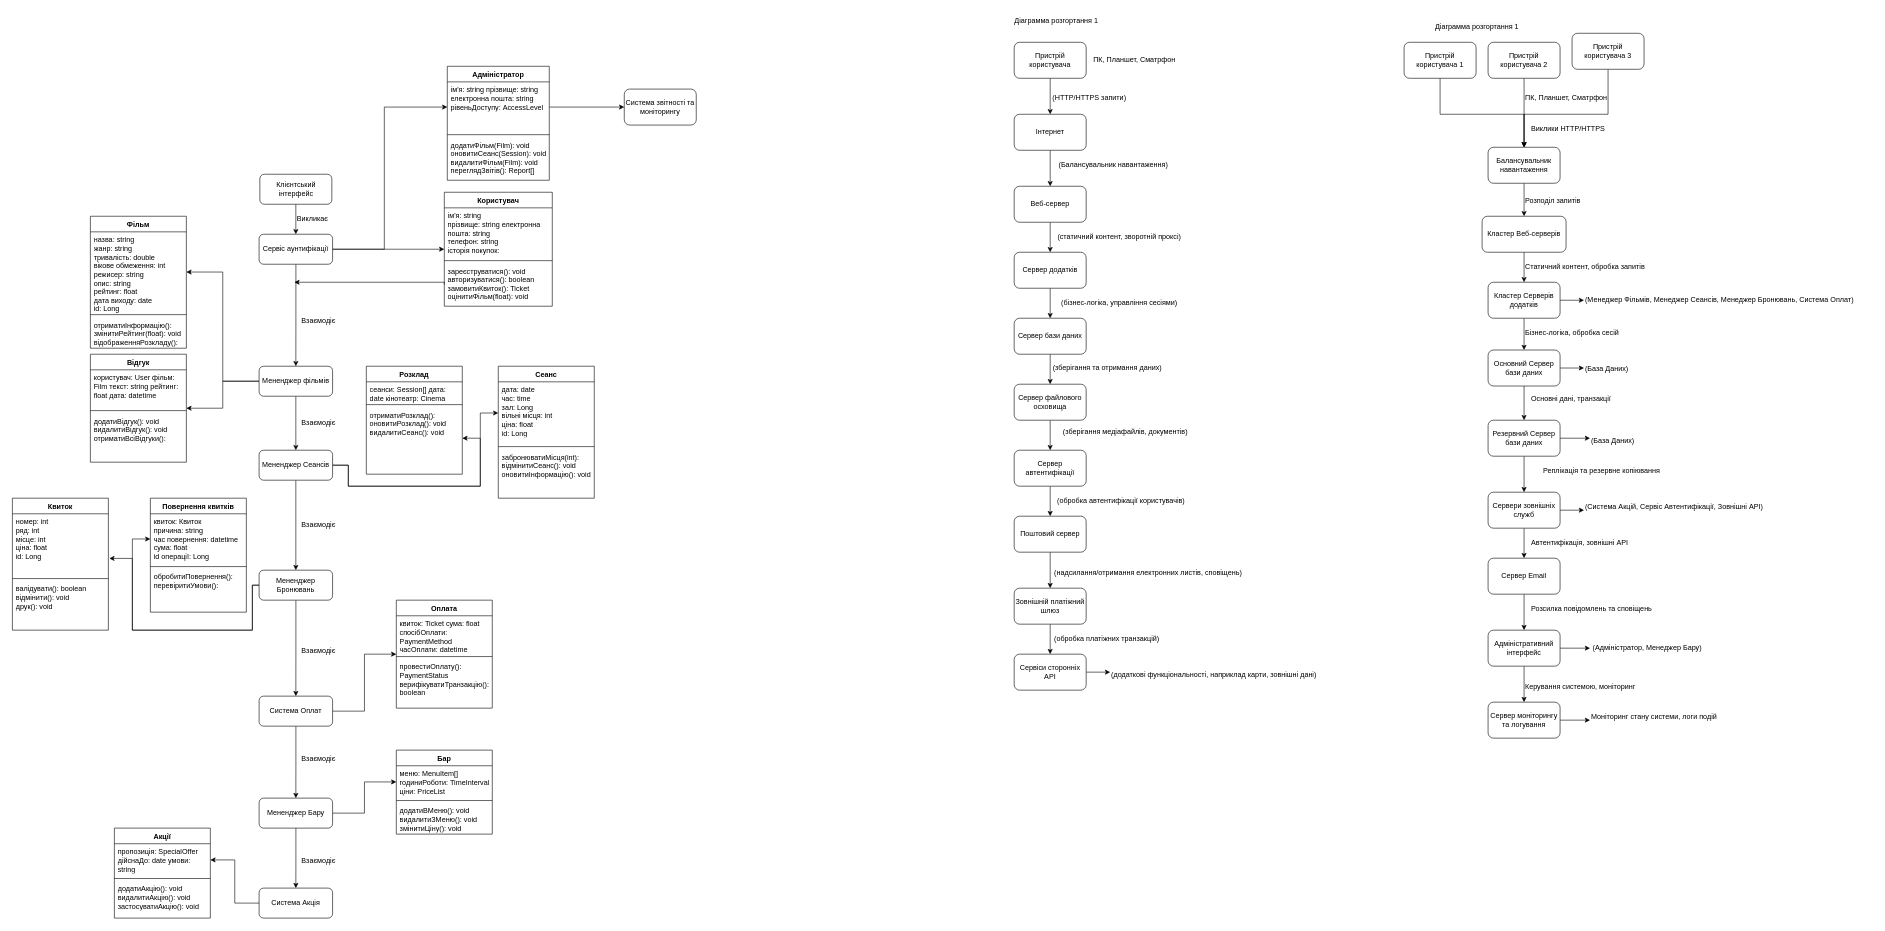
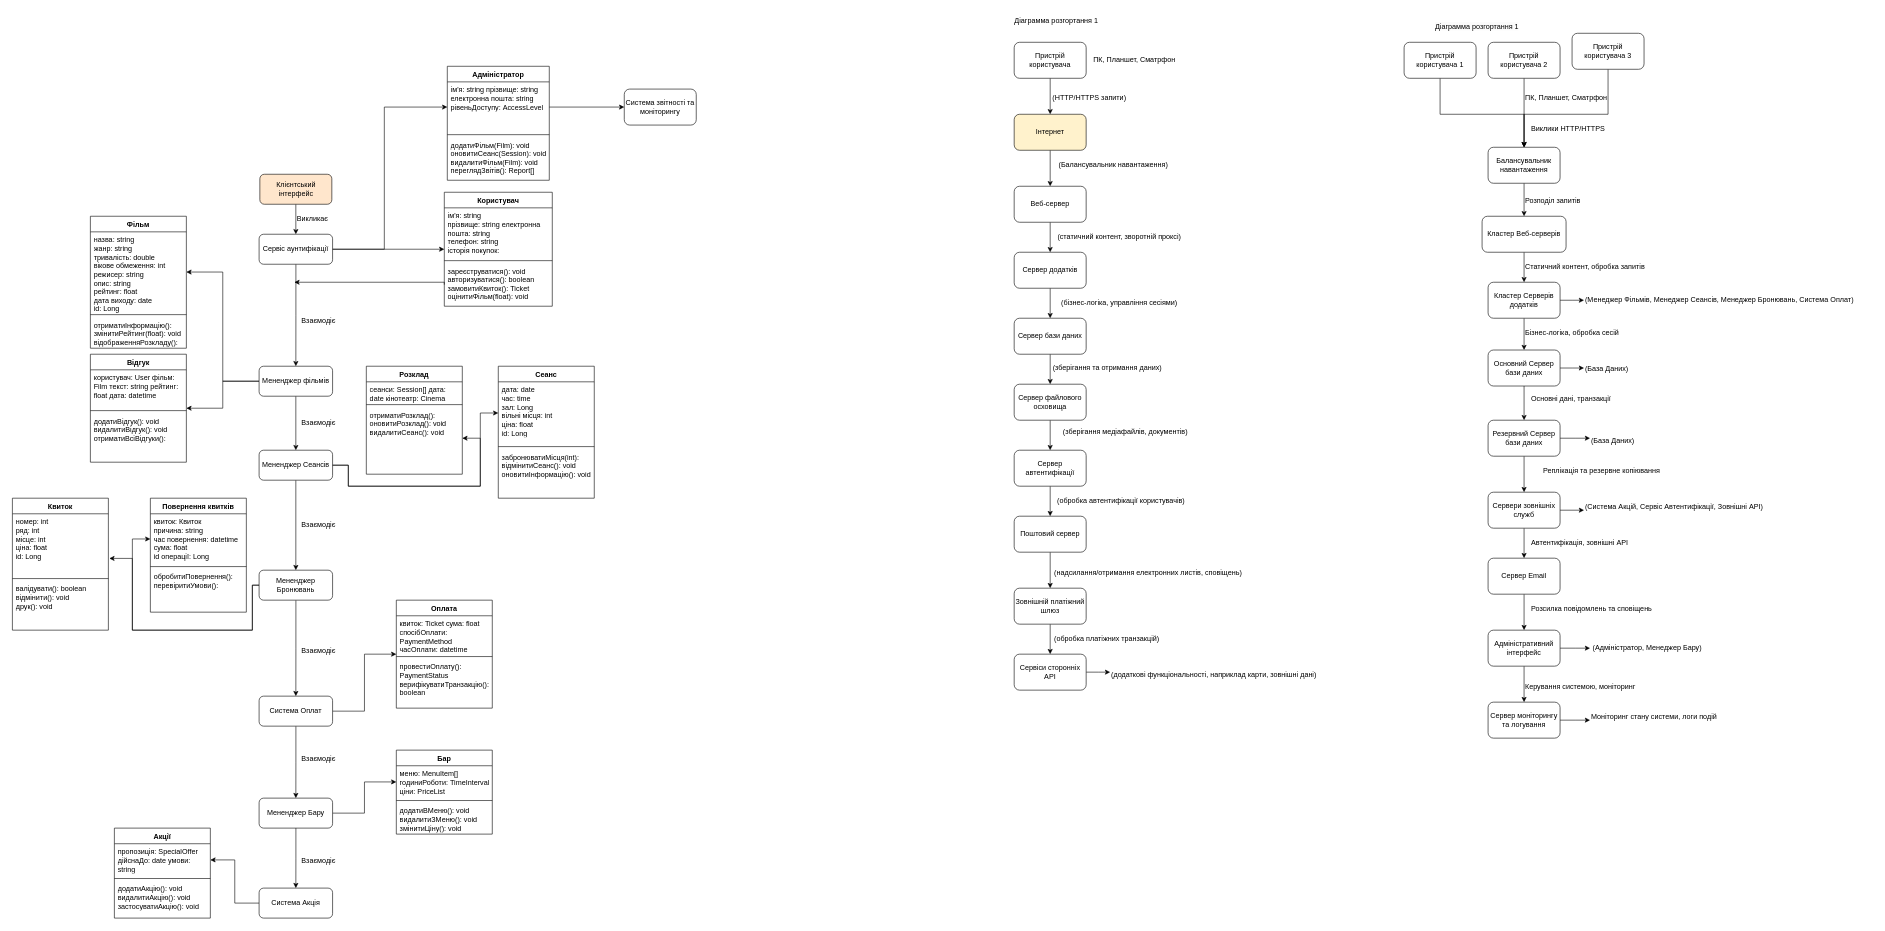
node "Інтернет": fillcolor #ffffff -> #fff2cc
node "Клієнтський інтерфейс": fillcolor #ffffff -> #ffe6cc
